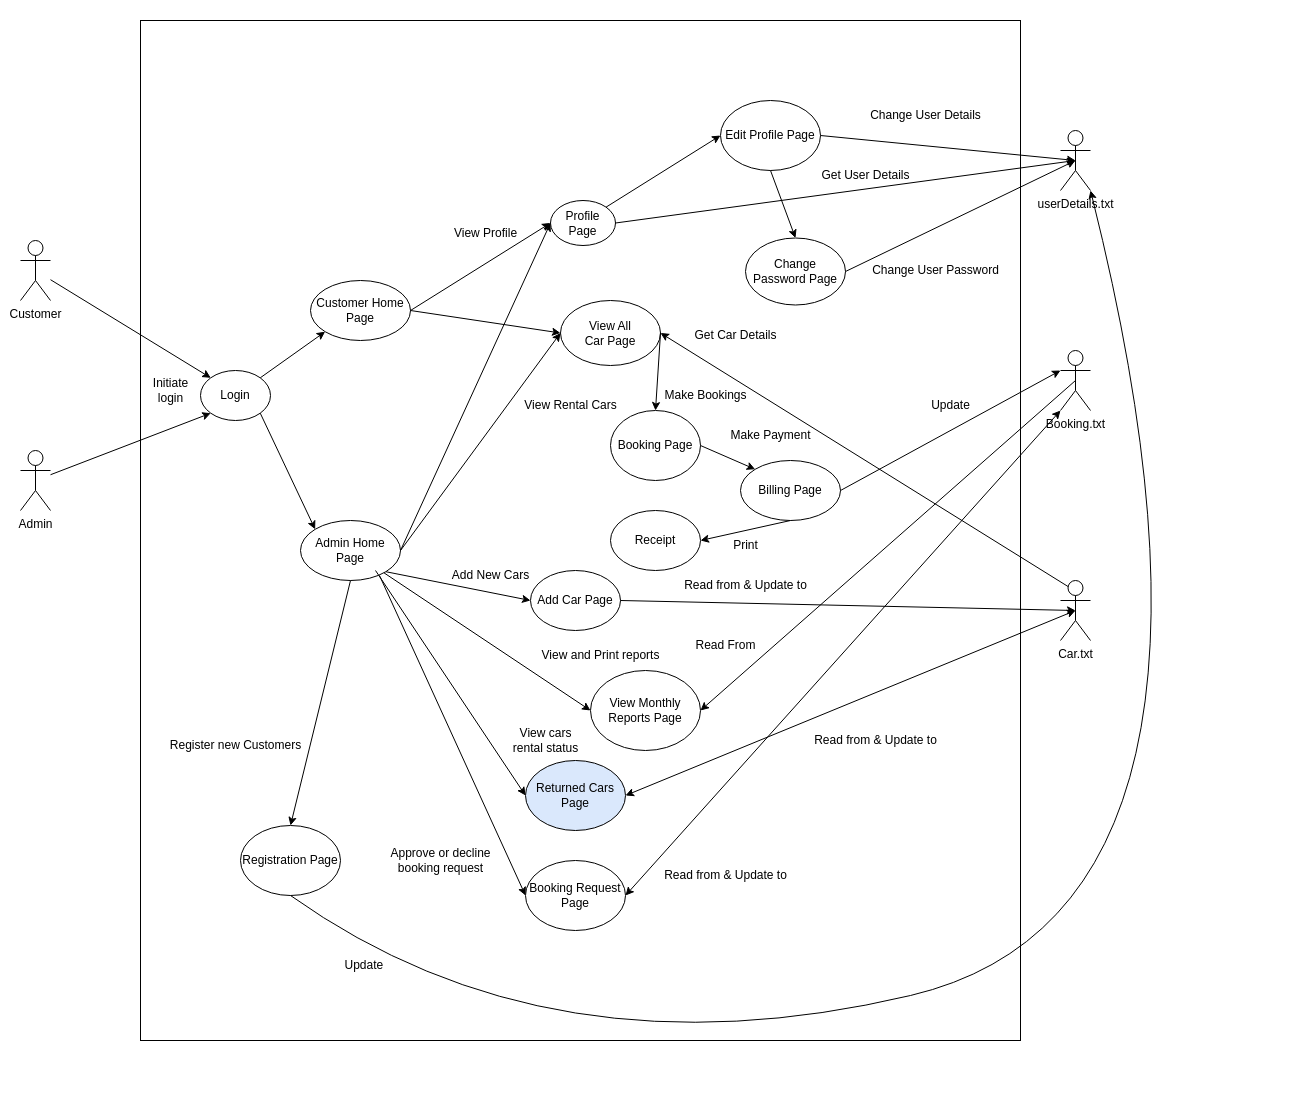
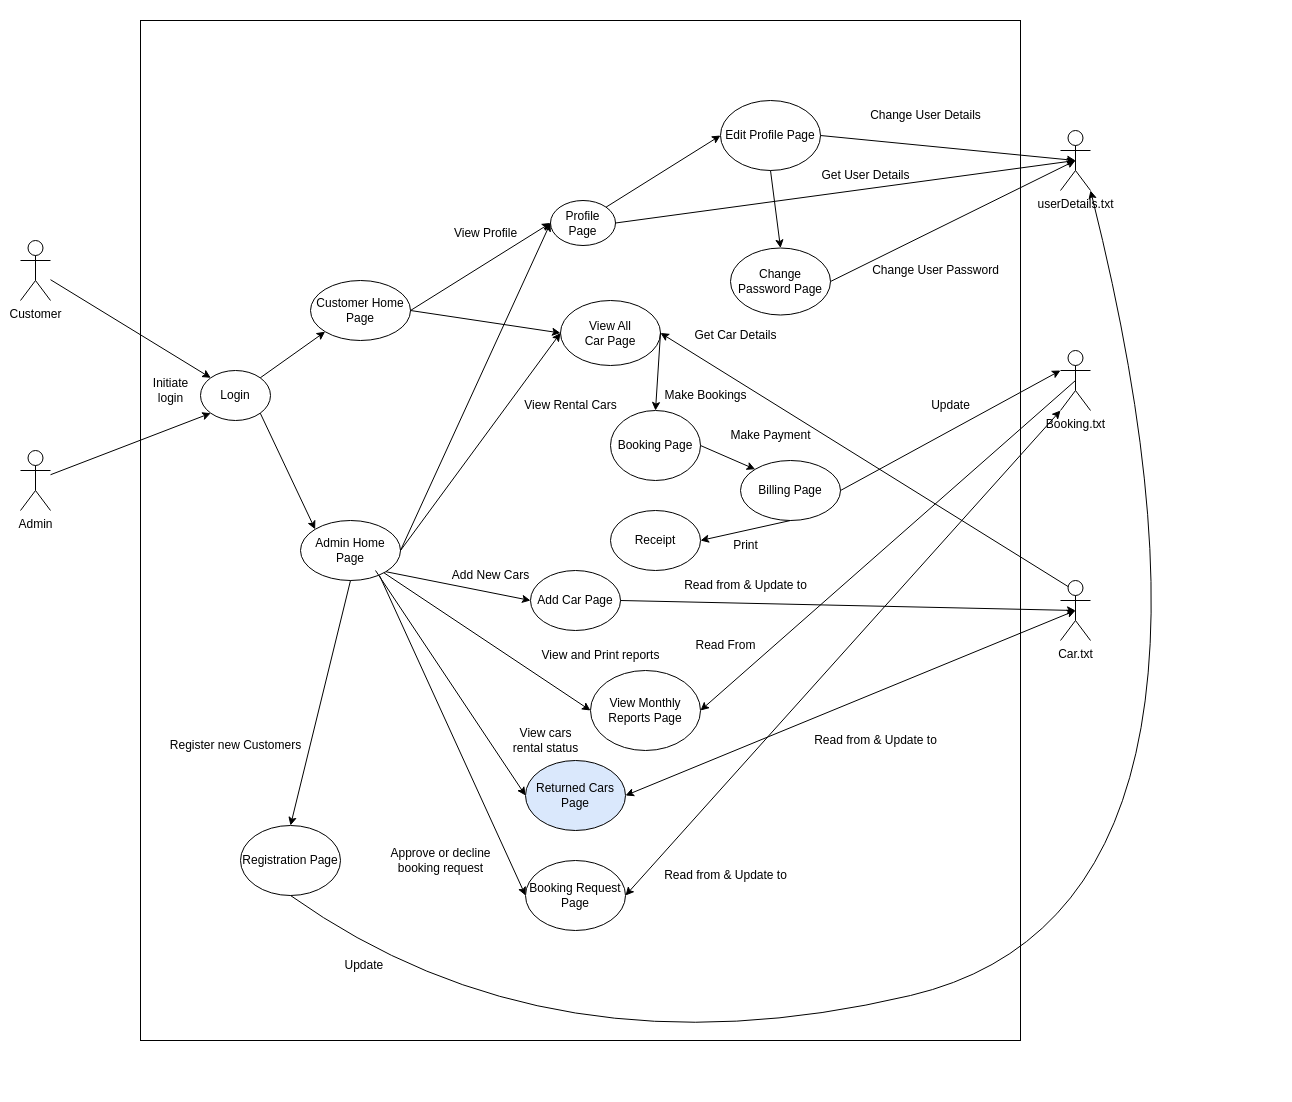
node "Change Password Page": moved (796, 272) -> (781, 282)
